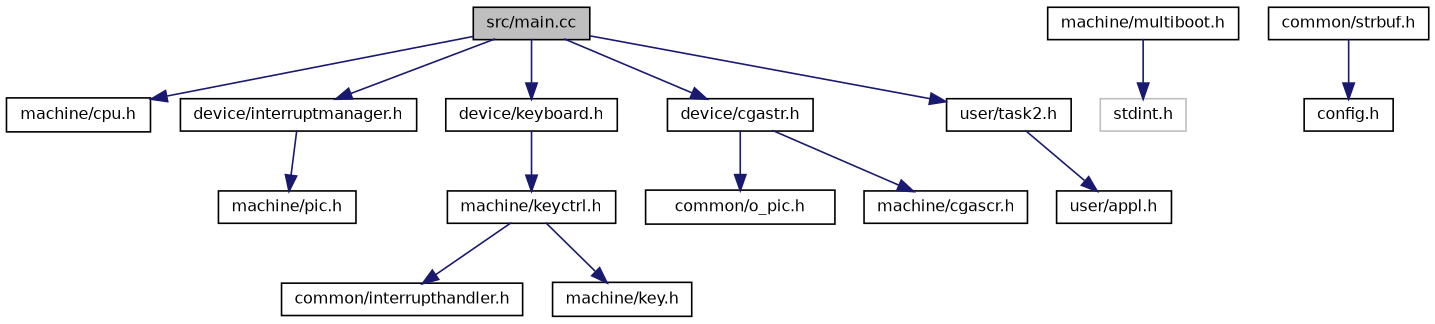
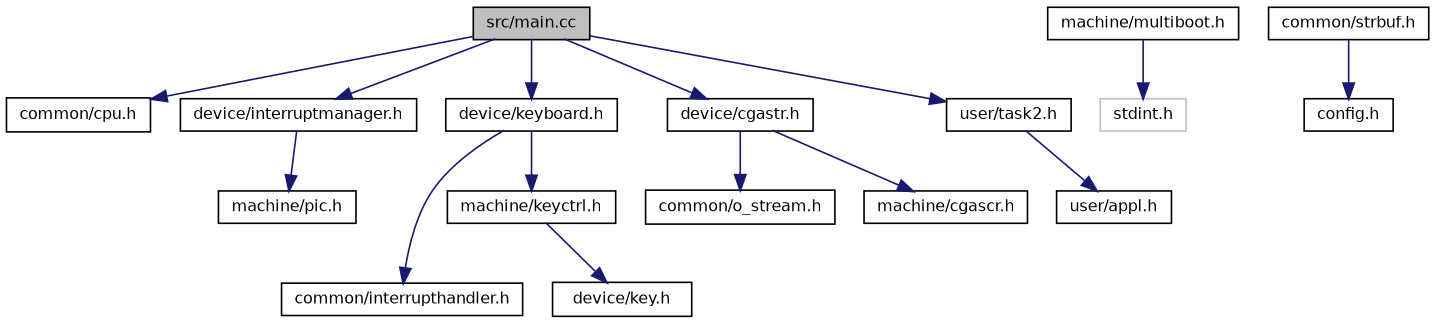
node "machine/cpu.h": label "machine/cpu.h" -> "common/cpu.h"
node "common/o_pic.h": label "common/o_pic.h" -> "common/o_stream.h"
edge "machine/keyctrl.h" -> "common/interrupthandler.h": now "device/keyboard.h" -> "common/interrupthandler.h"
node "machine/key.h": label "machine/key.h" -> "device/key.h"
